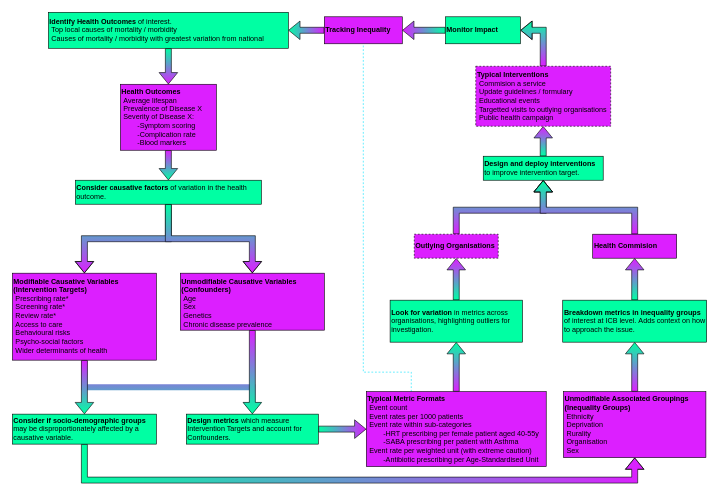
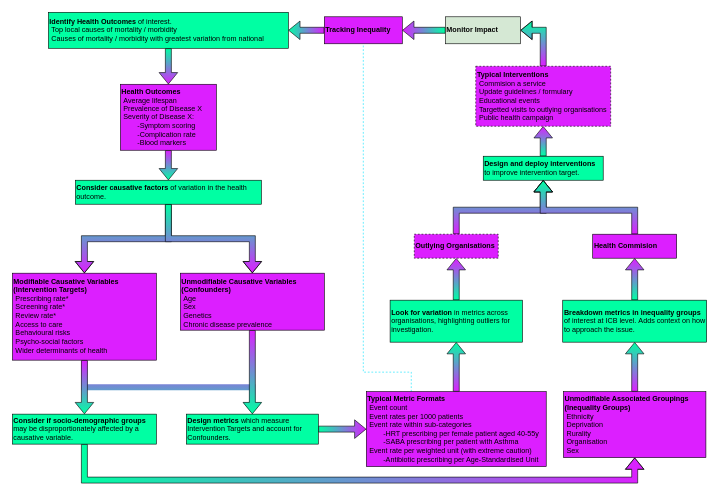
node "Monitor Impact": fillcolor #00ffa3 -> #d5e8d4
